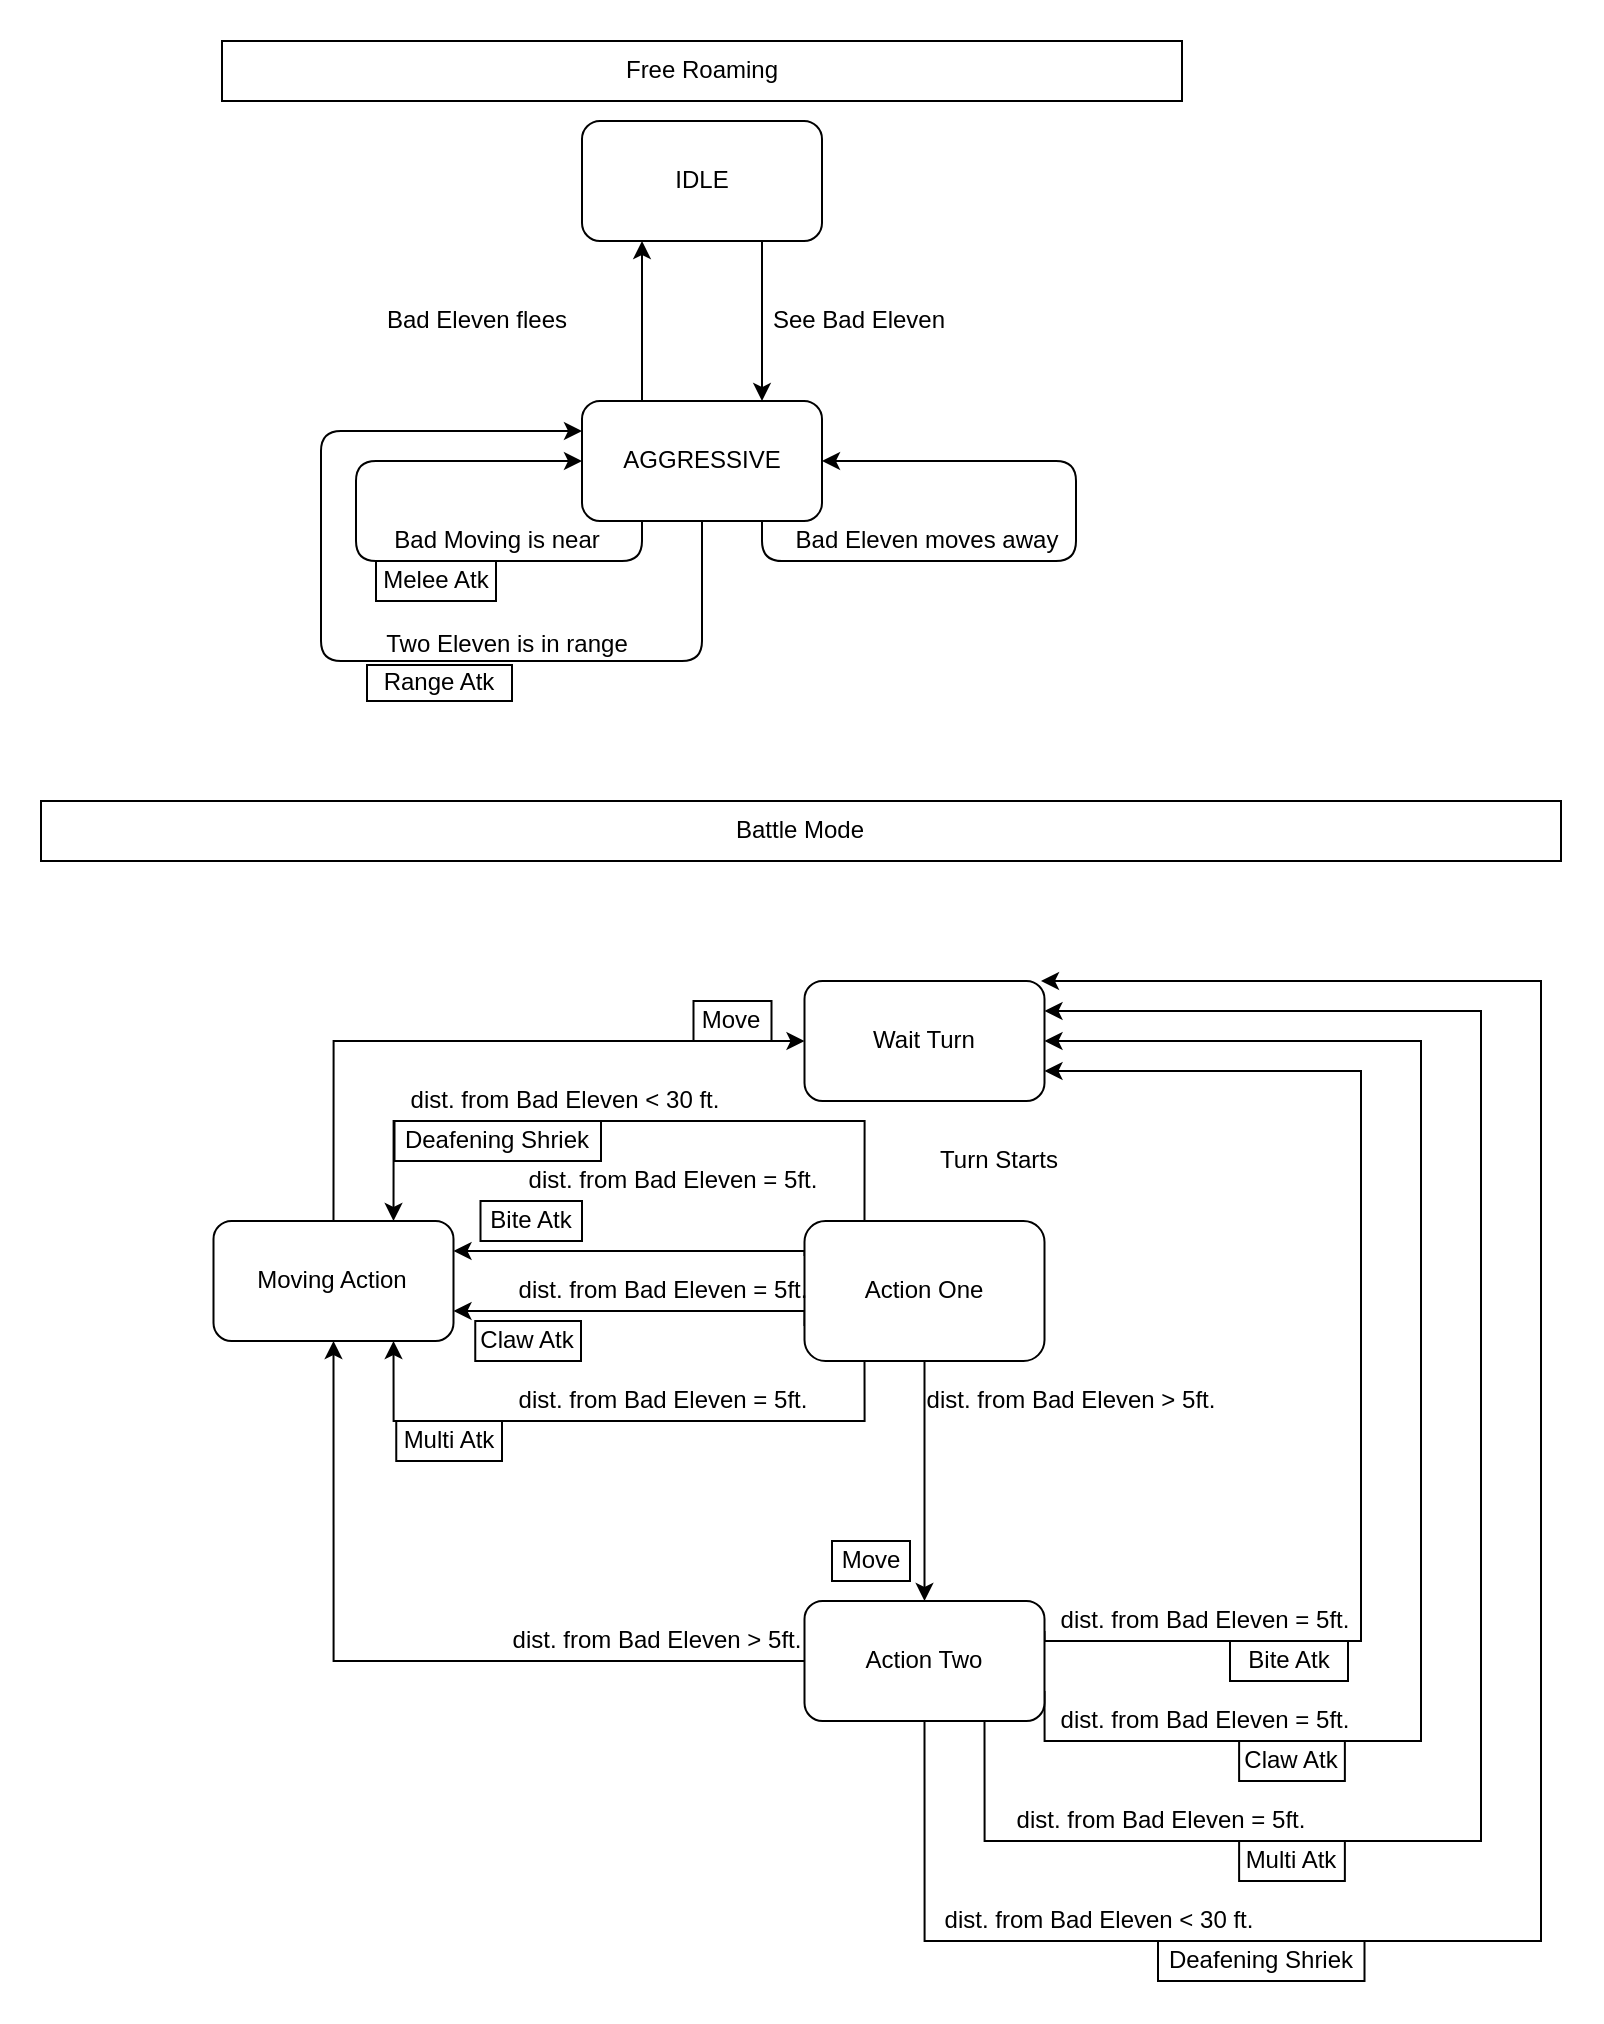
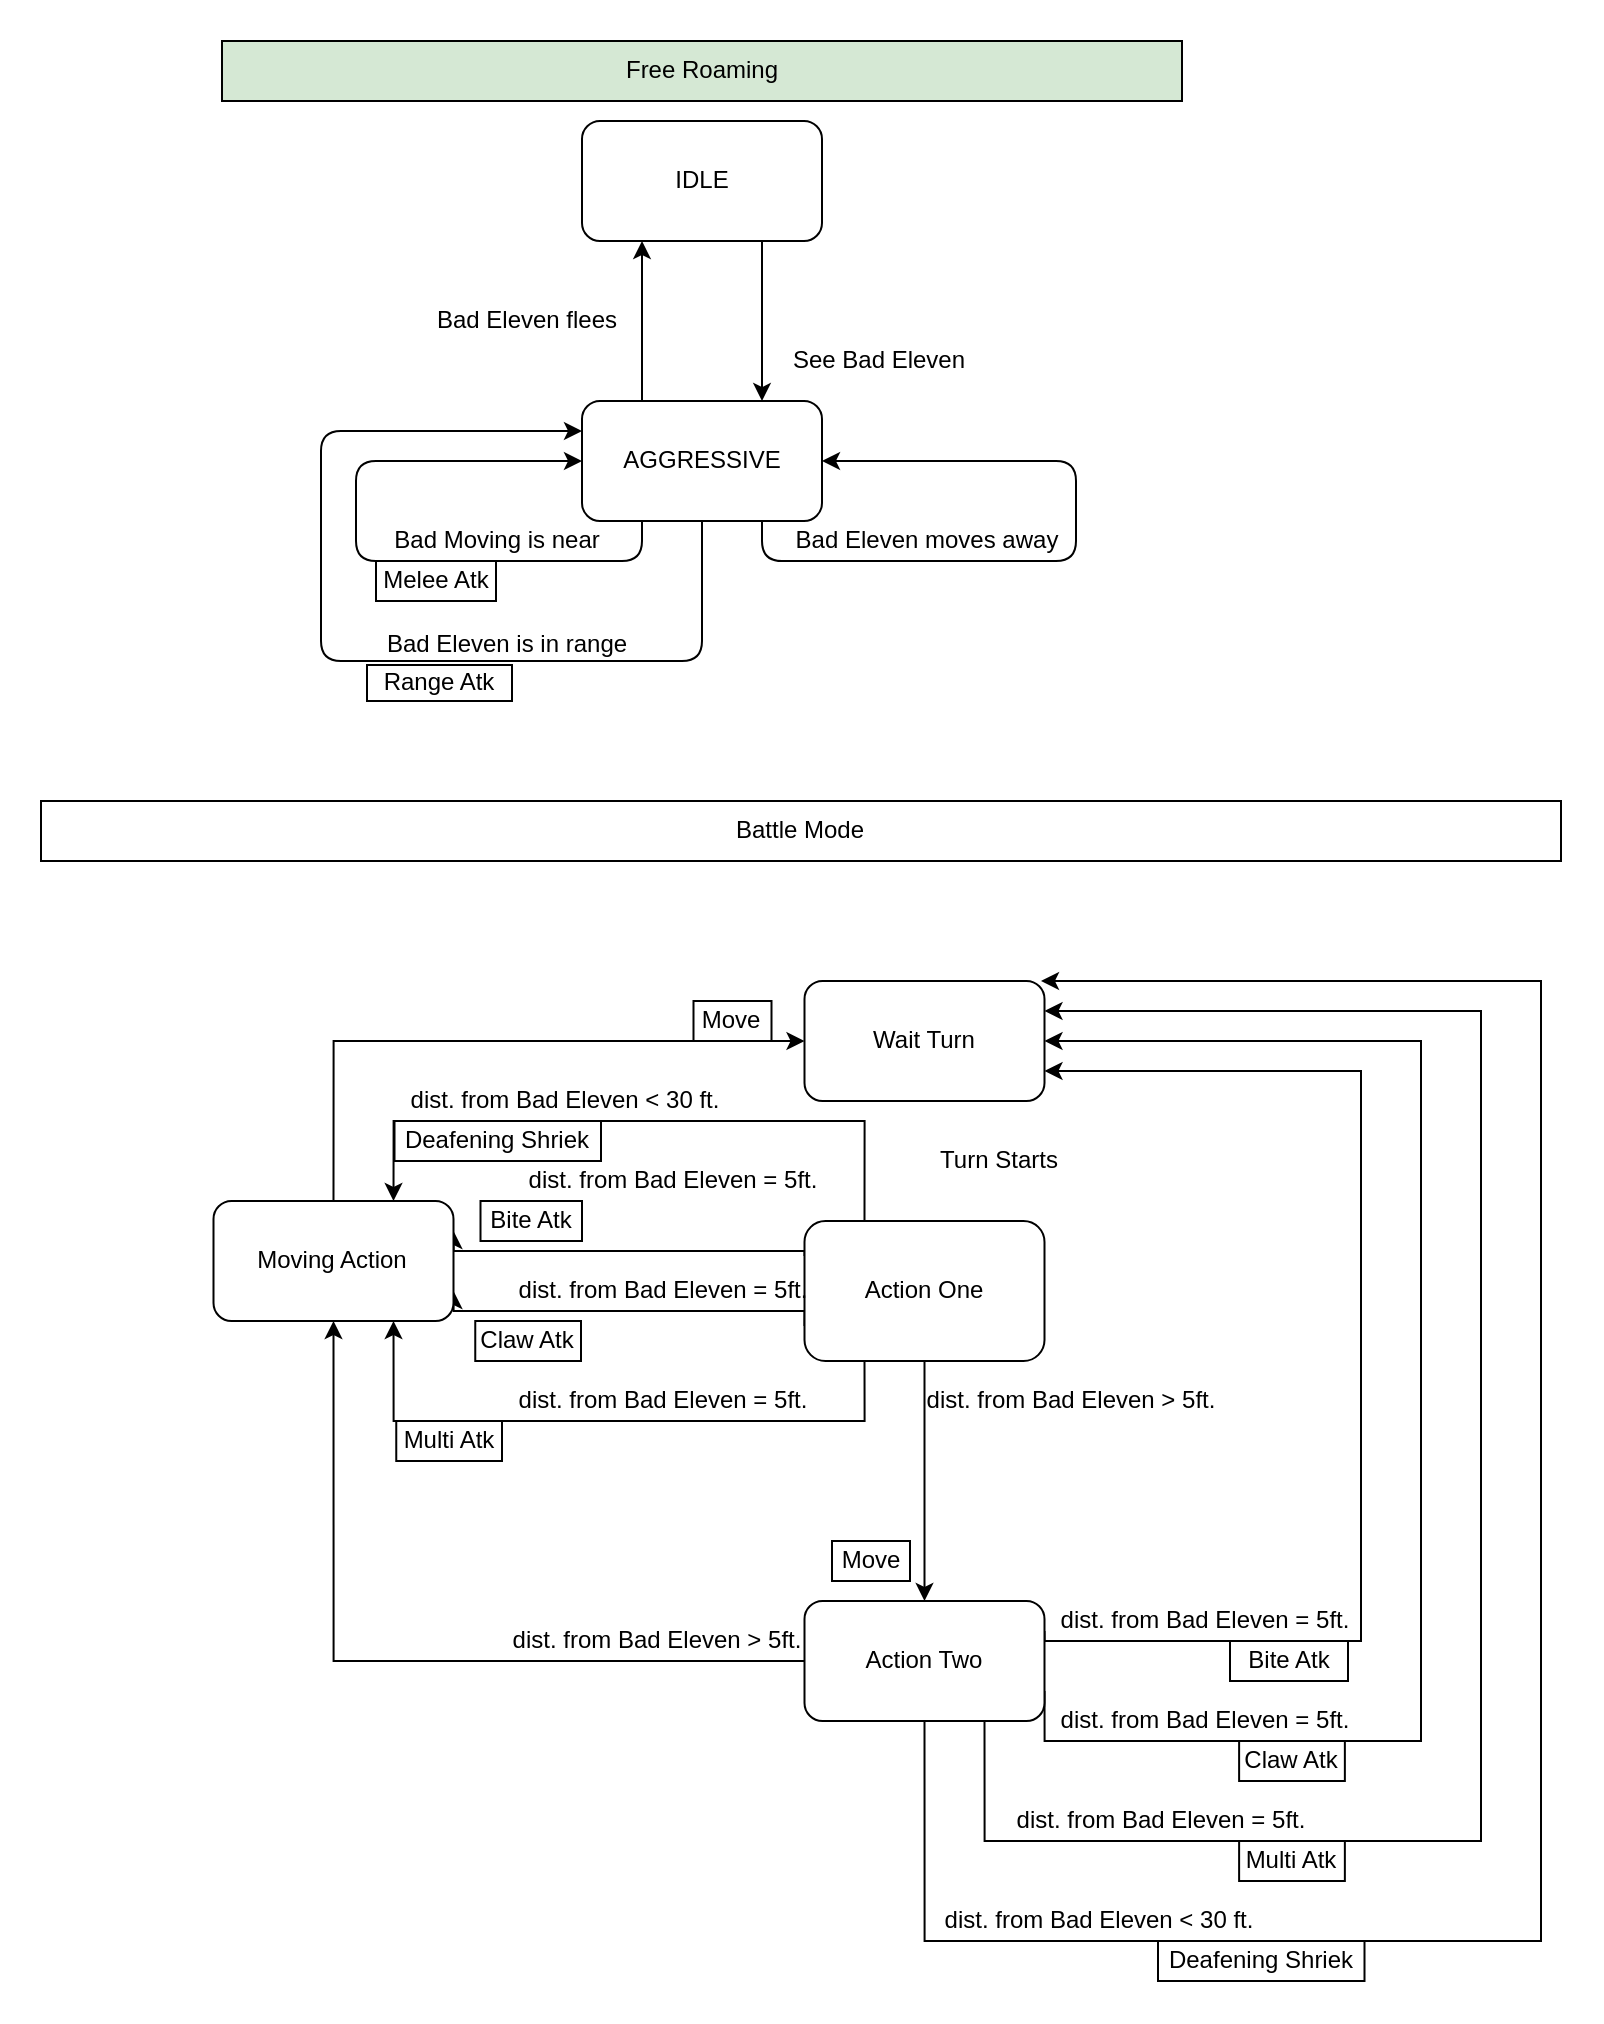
node "Free Roaming": fillcolor #ffffff -> #d5e8d4
node "Bad Eleven flees": moved (476, 321) -> (526, 321)
node "See Bad Eleven": moved (858, 321) -> (878, 361)
node "Two Eleven is in range": label "Two Eleven is in range" -> "Bad Eleven is in range"
node "Moving Action": moved (334, 1281) -> (334, 1261)
